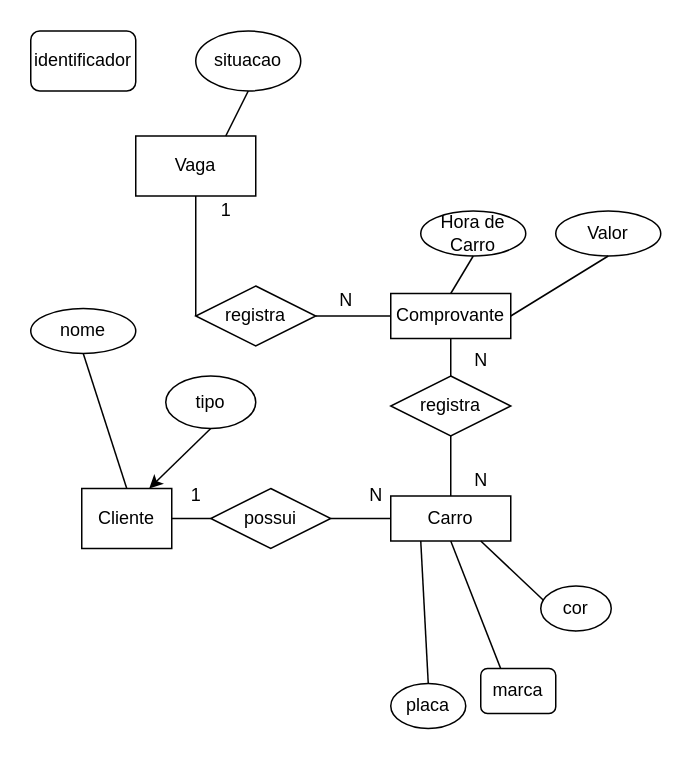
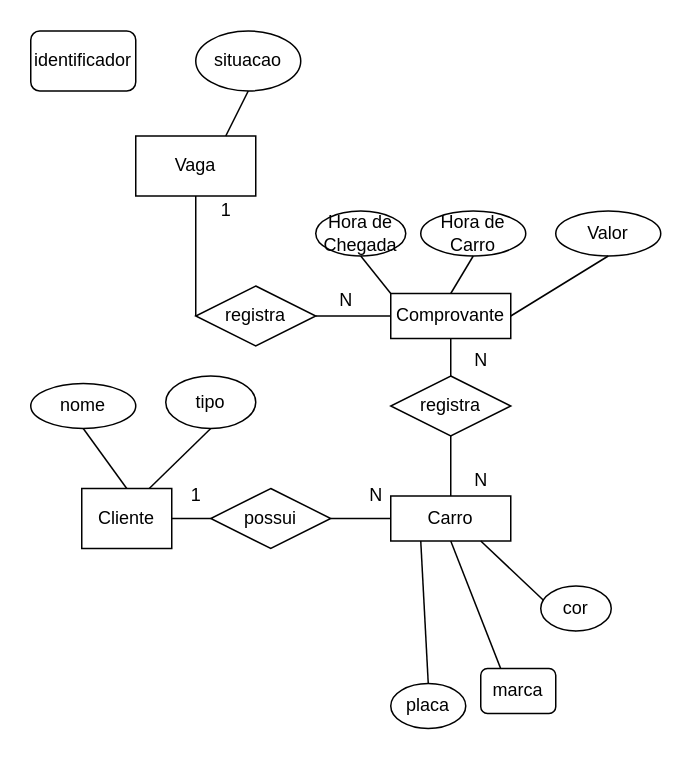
node "Hora de Chegada": added
edge "Hora de Chegada" -- "Comprovante": added
node "nome": moved (83, 331) -> (83, 406)
edge "tipo" -> "Cliente": arrowhead classic -> none
